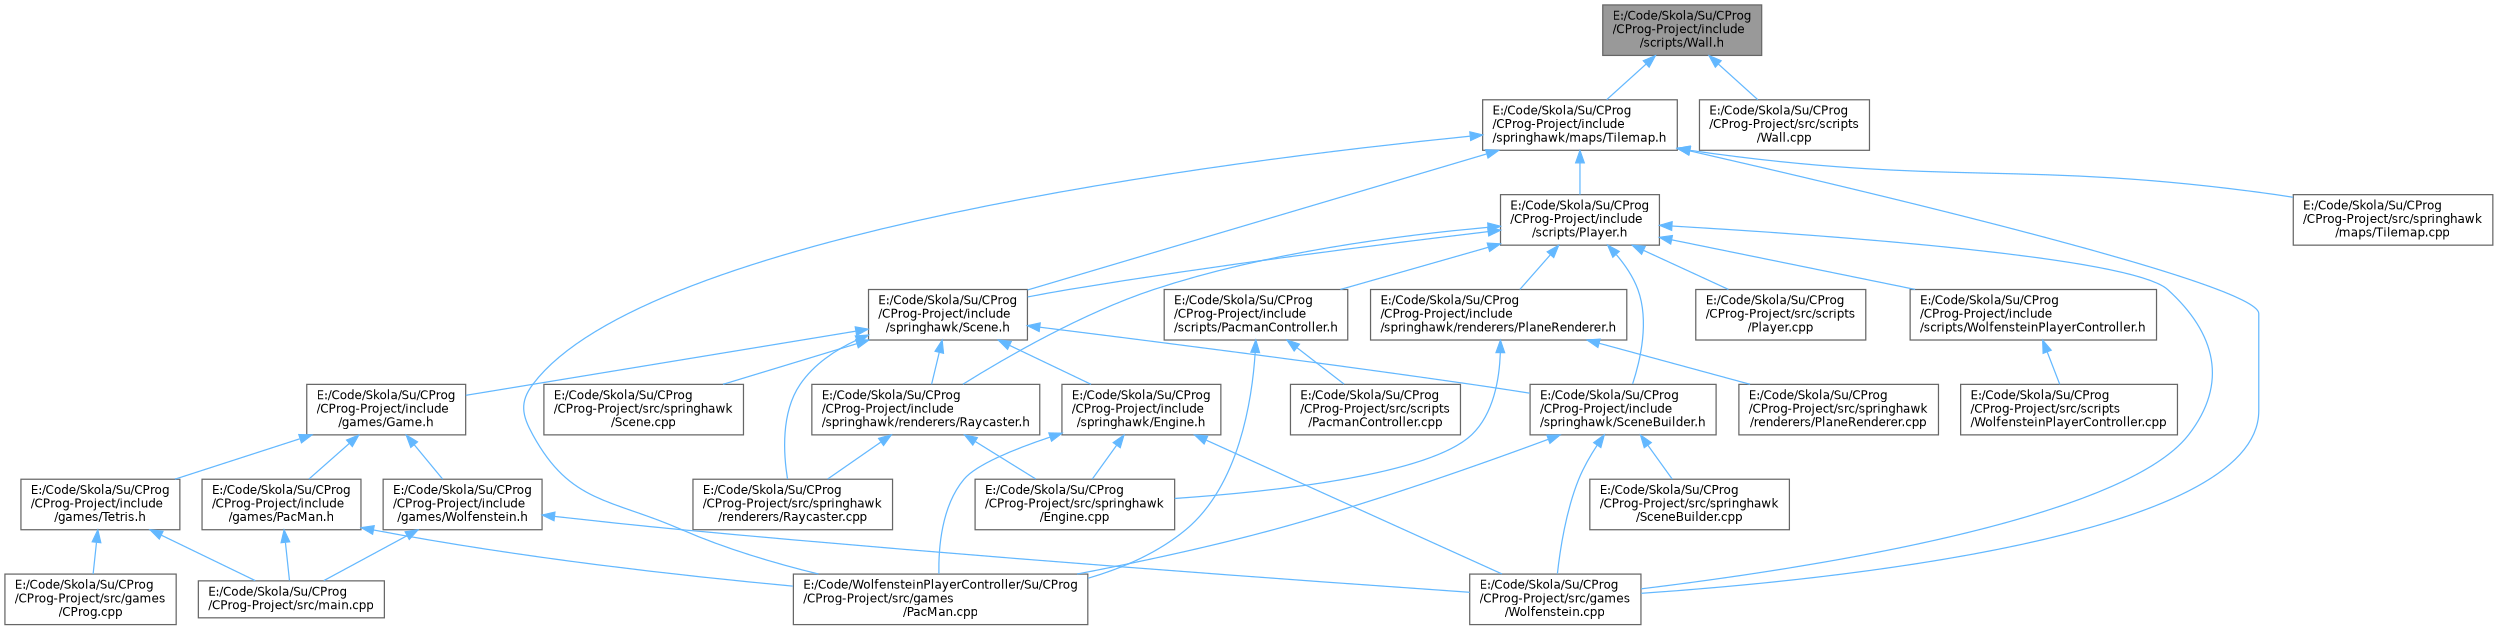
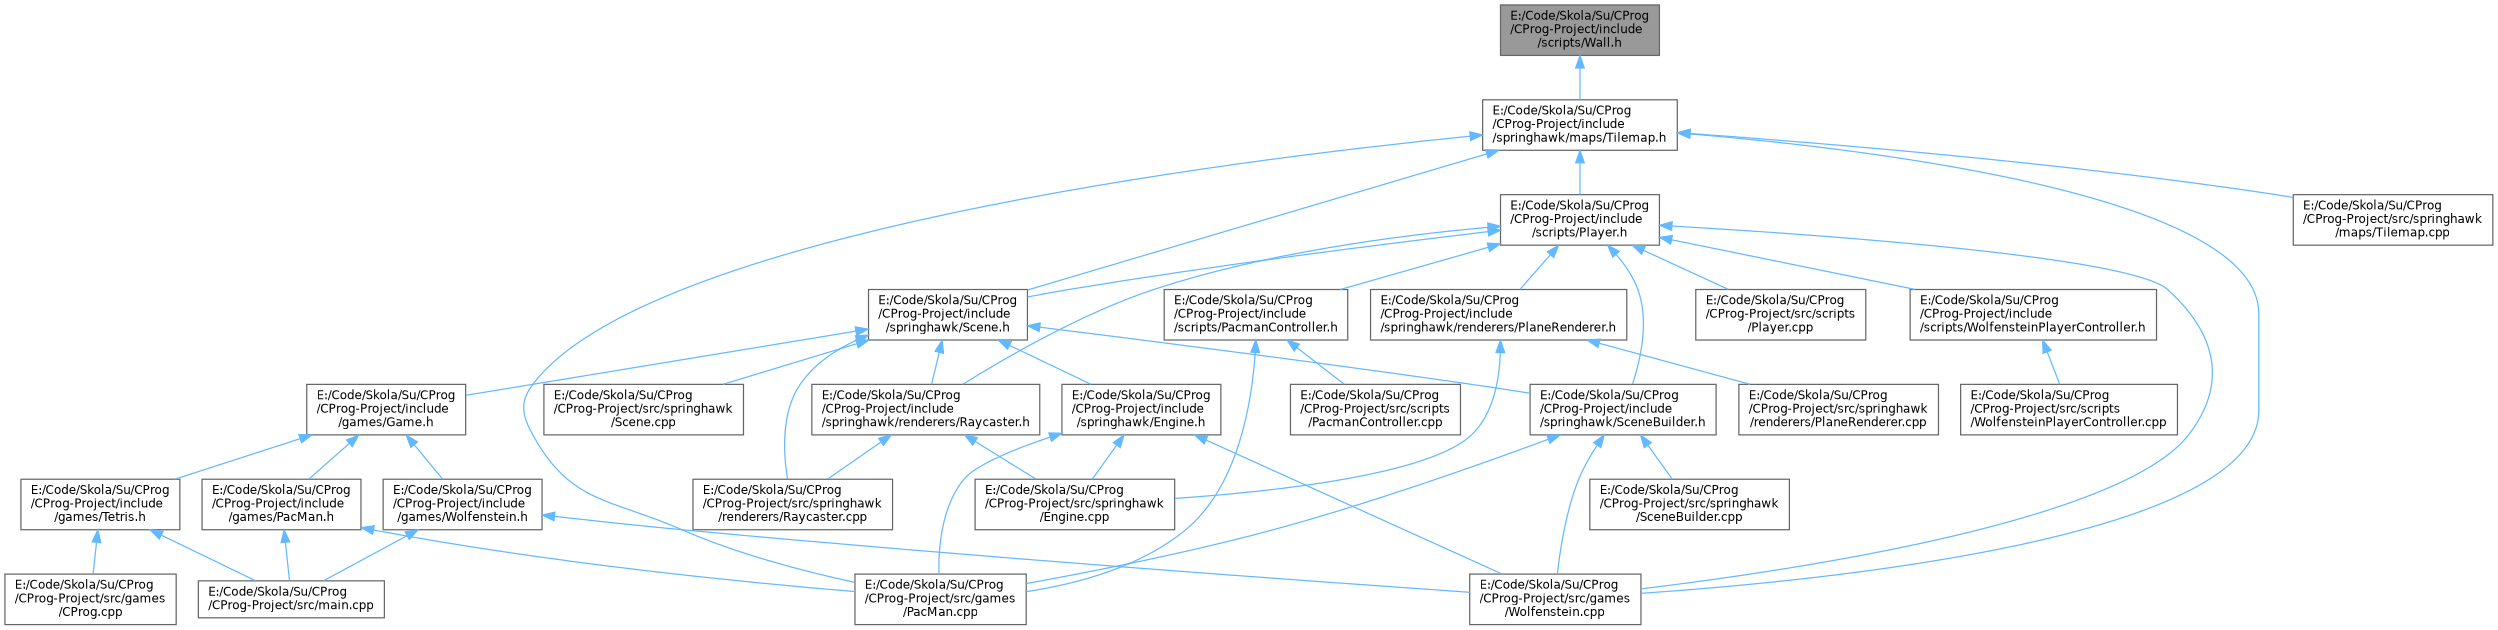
node "E:/Code/Skola/Su/CProg /CProg-Project/src/scripts /Wall.cpp": removed
node "E:/Code/WolfensteinPlayerController/Su/CProg /CProg-Project/src/games /PacMan.cpp": label "E:/Code/WolfensteinPlayerController/Su/CProg /CProg-Project/src/games /PacMan.cpp" -> "E:/Code/Skola/Su/CProg /CProg-Project/src/games /PacMan.cpp"
